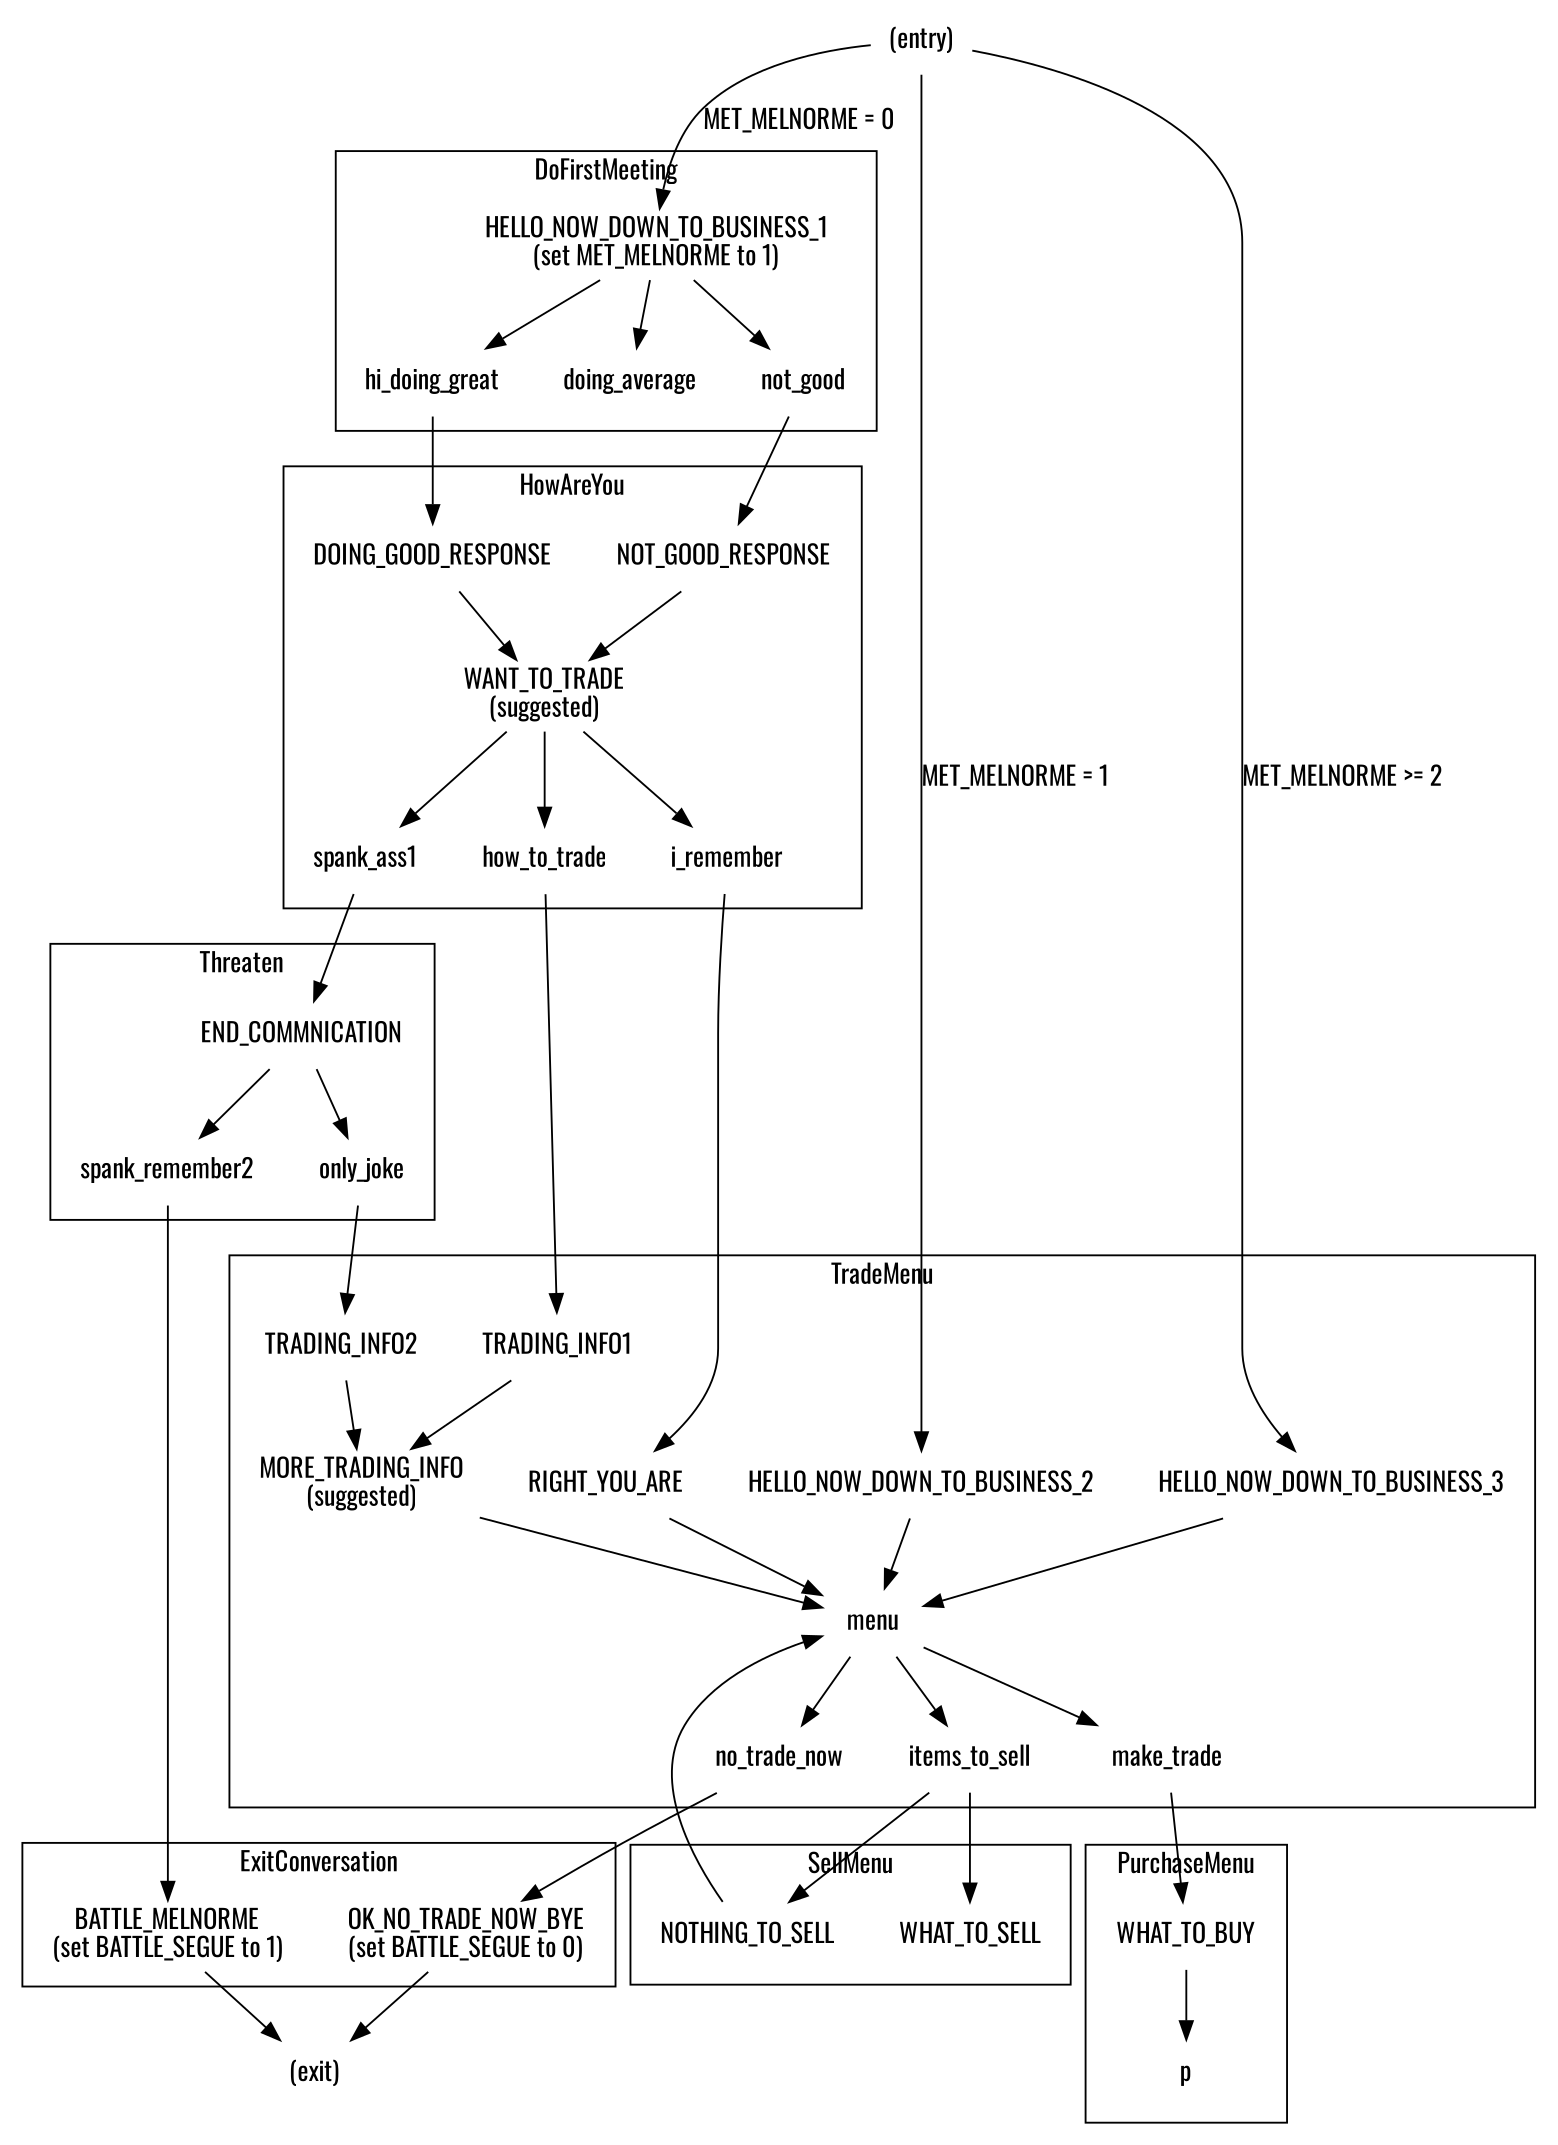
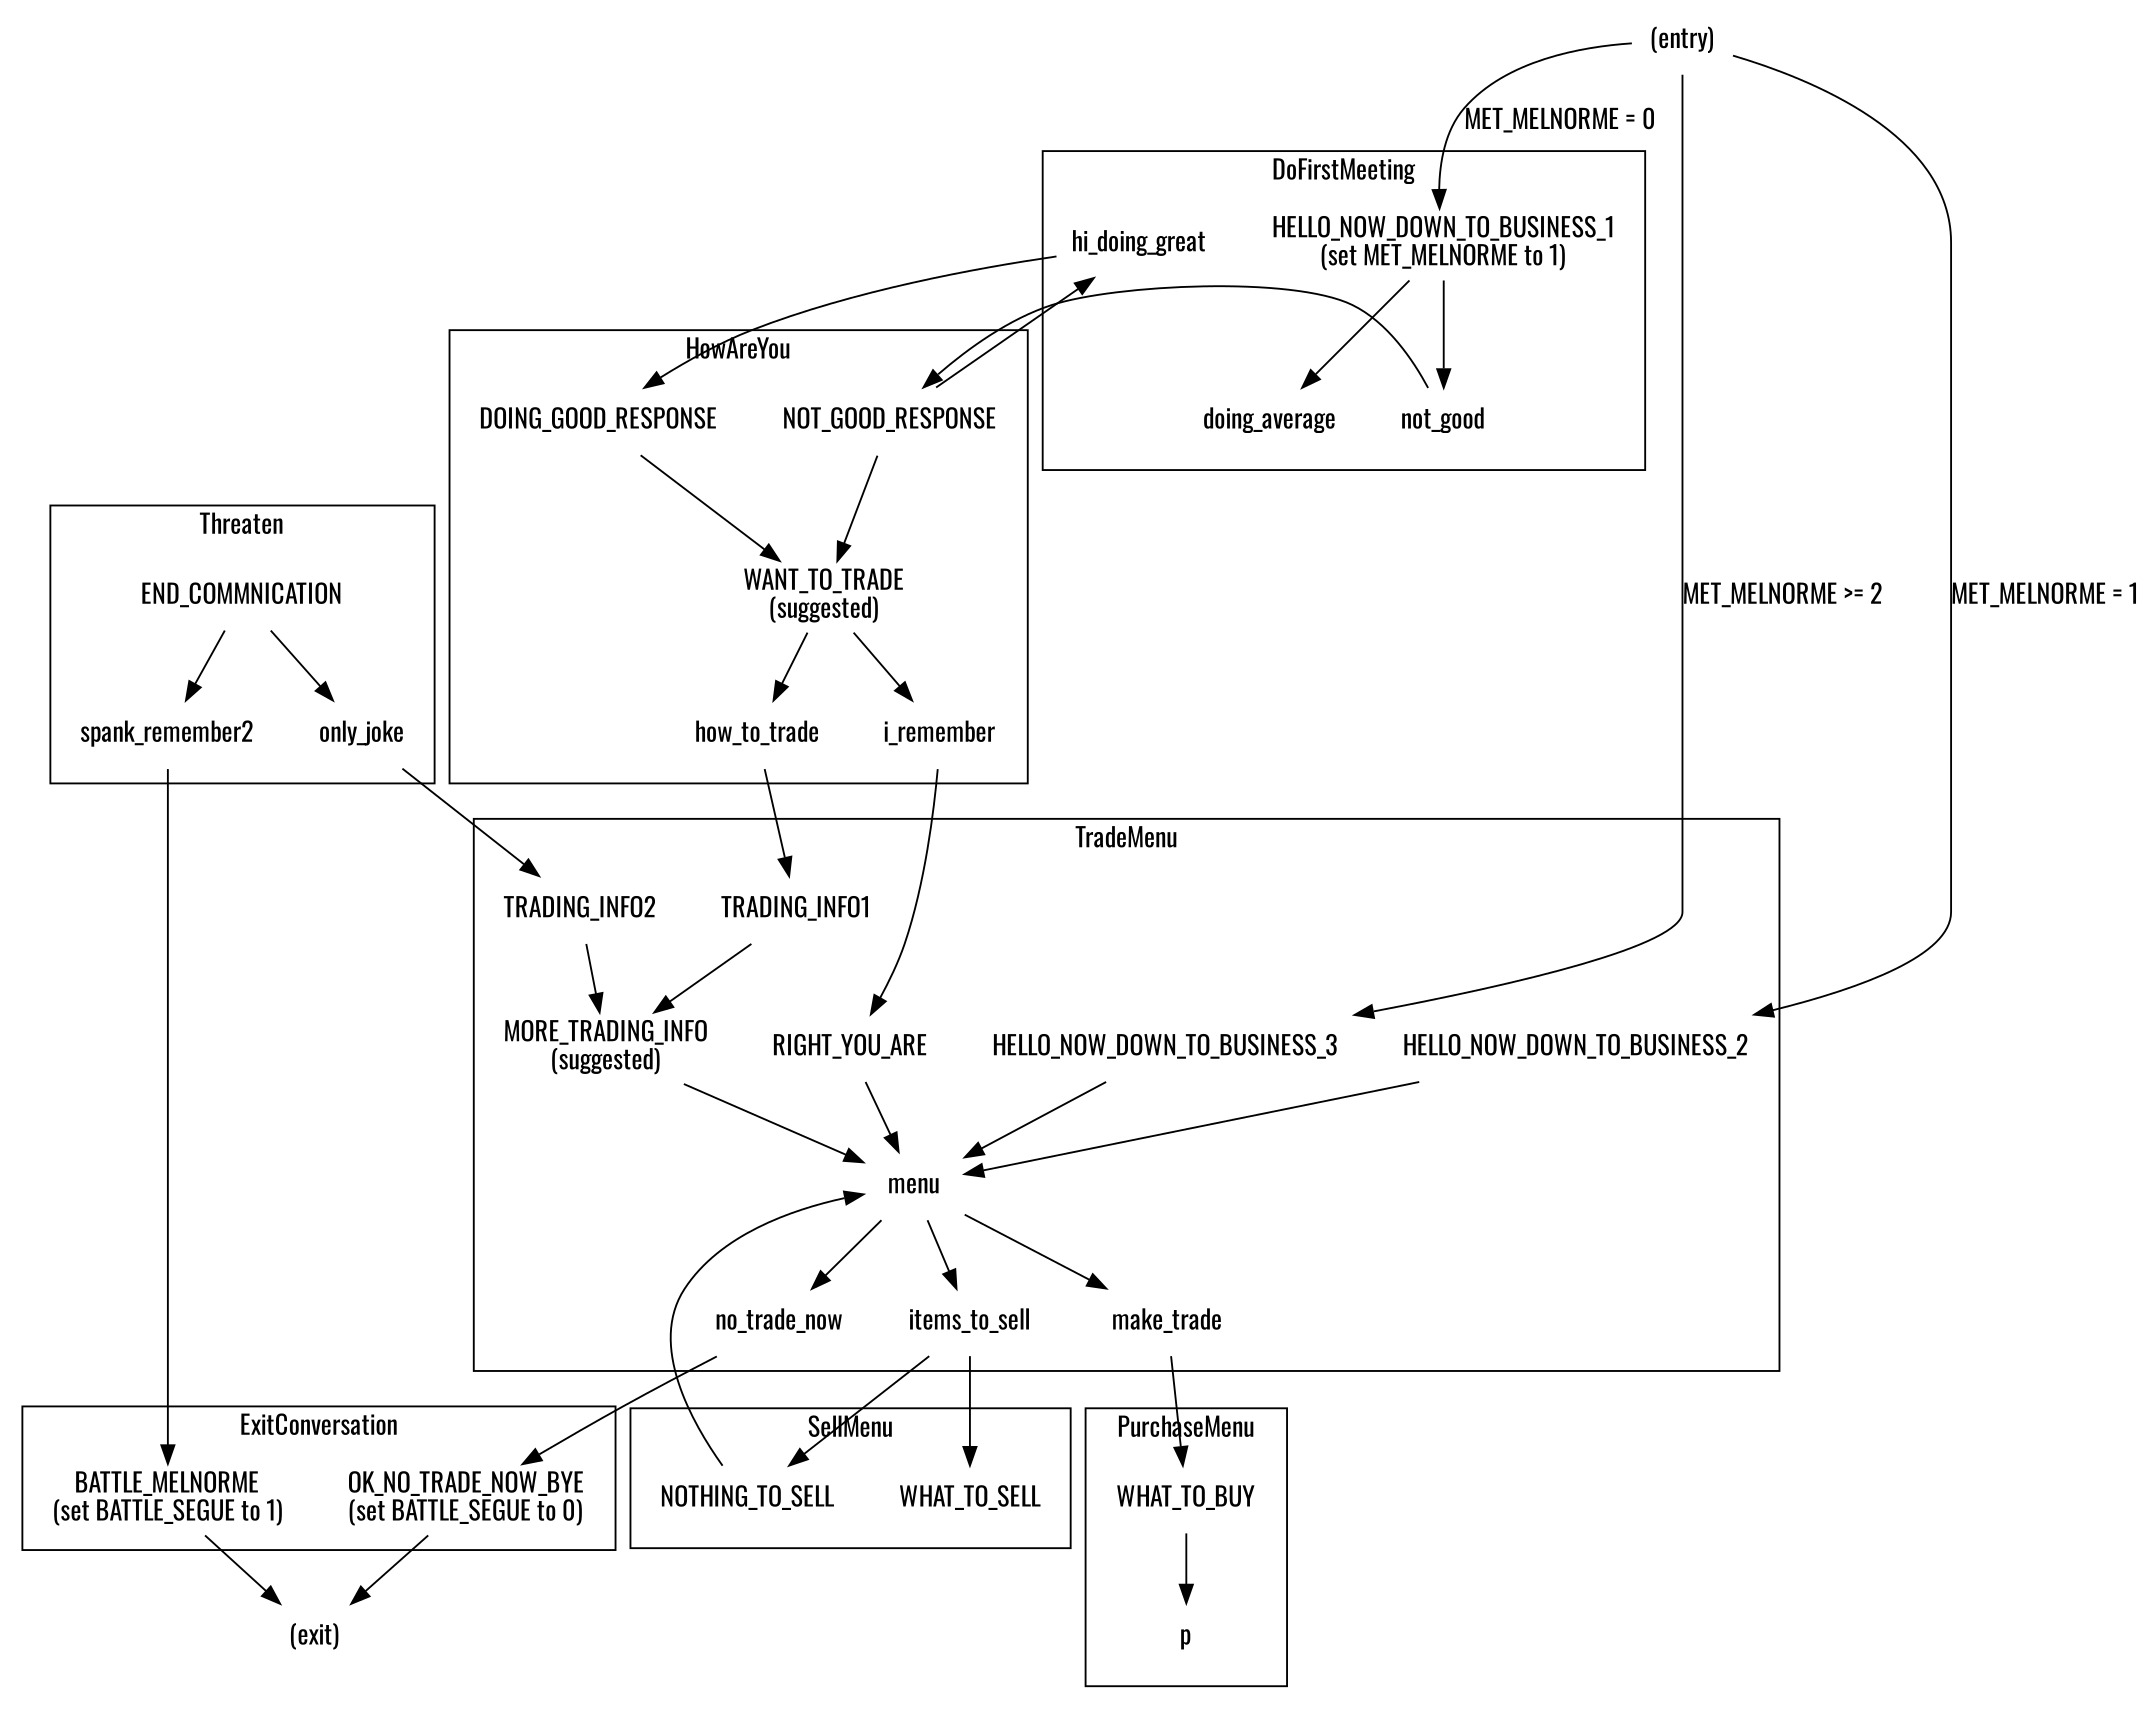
edge "HELLO_NOW_DOWN_TO_BUSINESS_1 (set MET_MELNORME to 1)" -> "hi_doing_great": now "NOT_GOOD_RESPONSE" -> "hi_doing_great"
node "spank_ass1": removed
